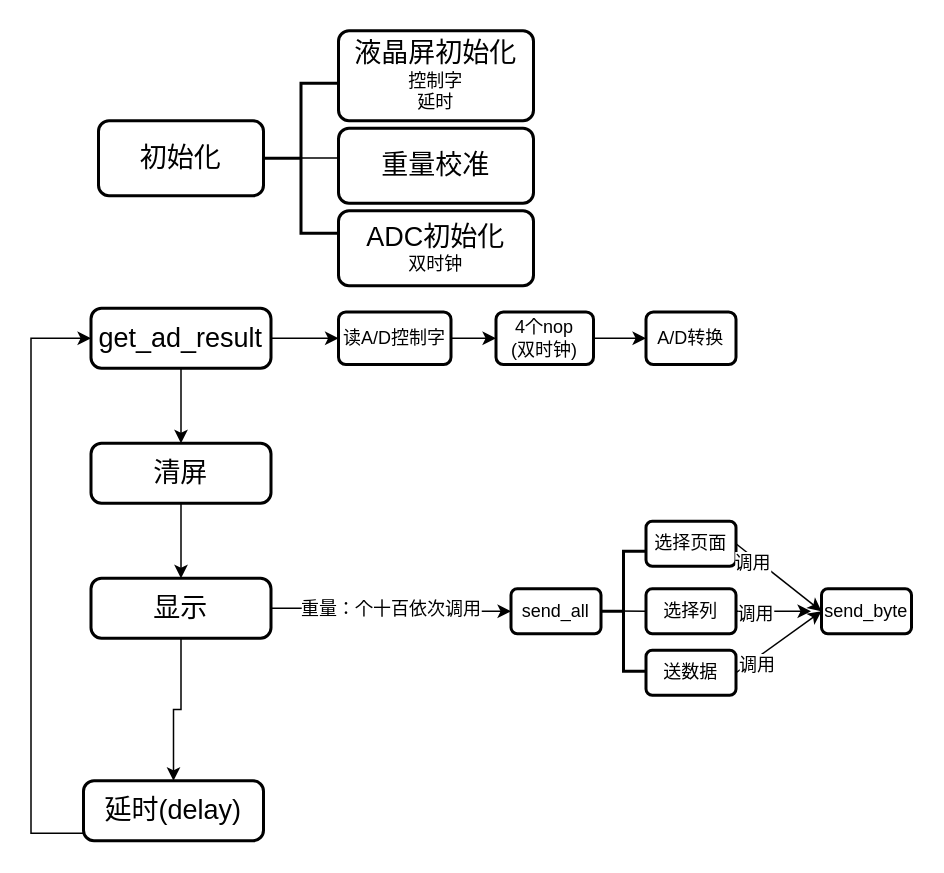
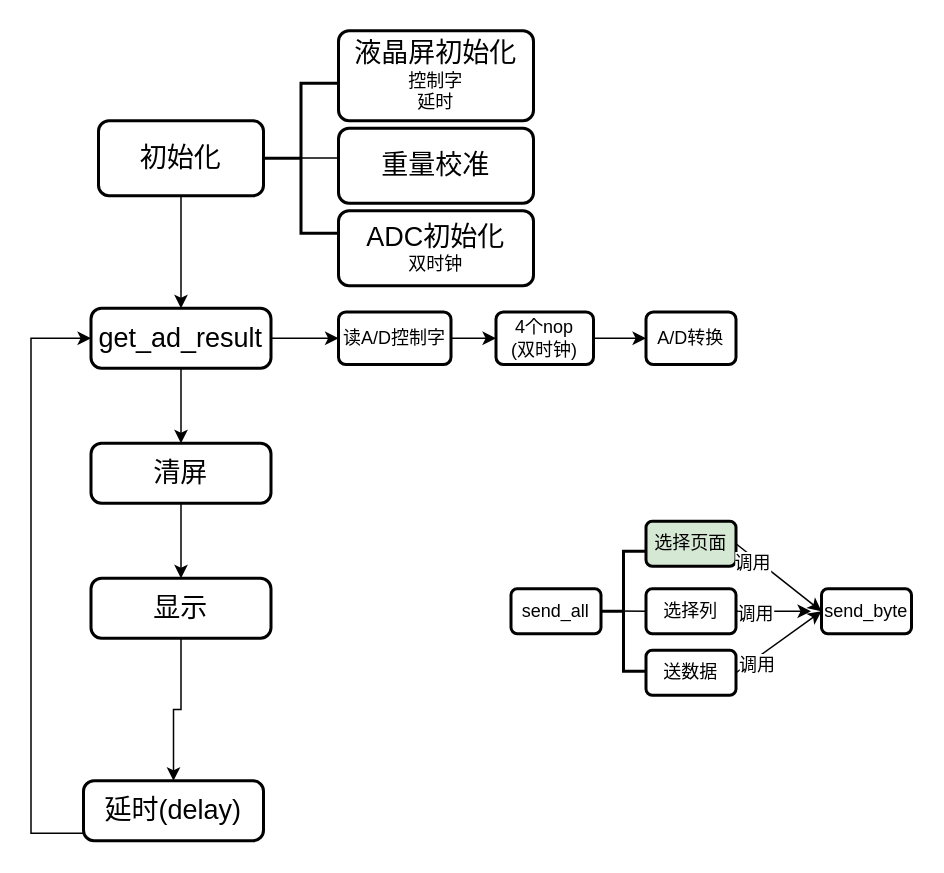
edge "初始化" -> "get_ad_result": added
node "选择页面": fillcolor #ffffff -> #d5e8d4
edge "显示" -> "send_all": removed, label "重量：个十百依次调用"
